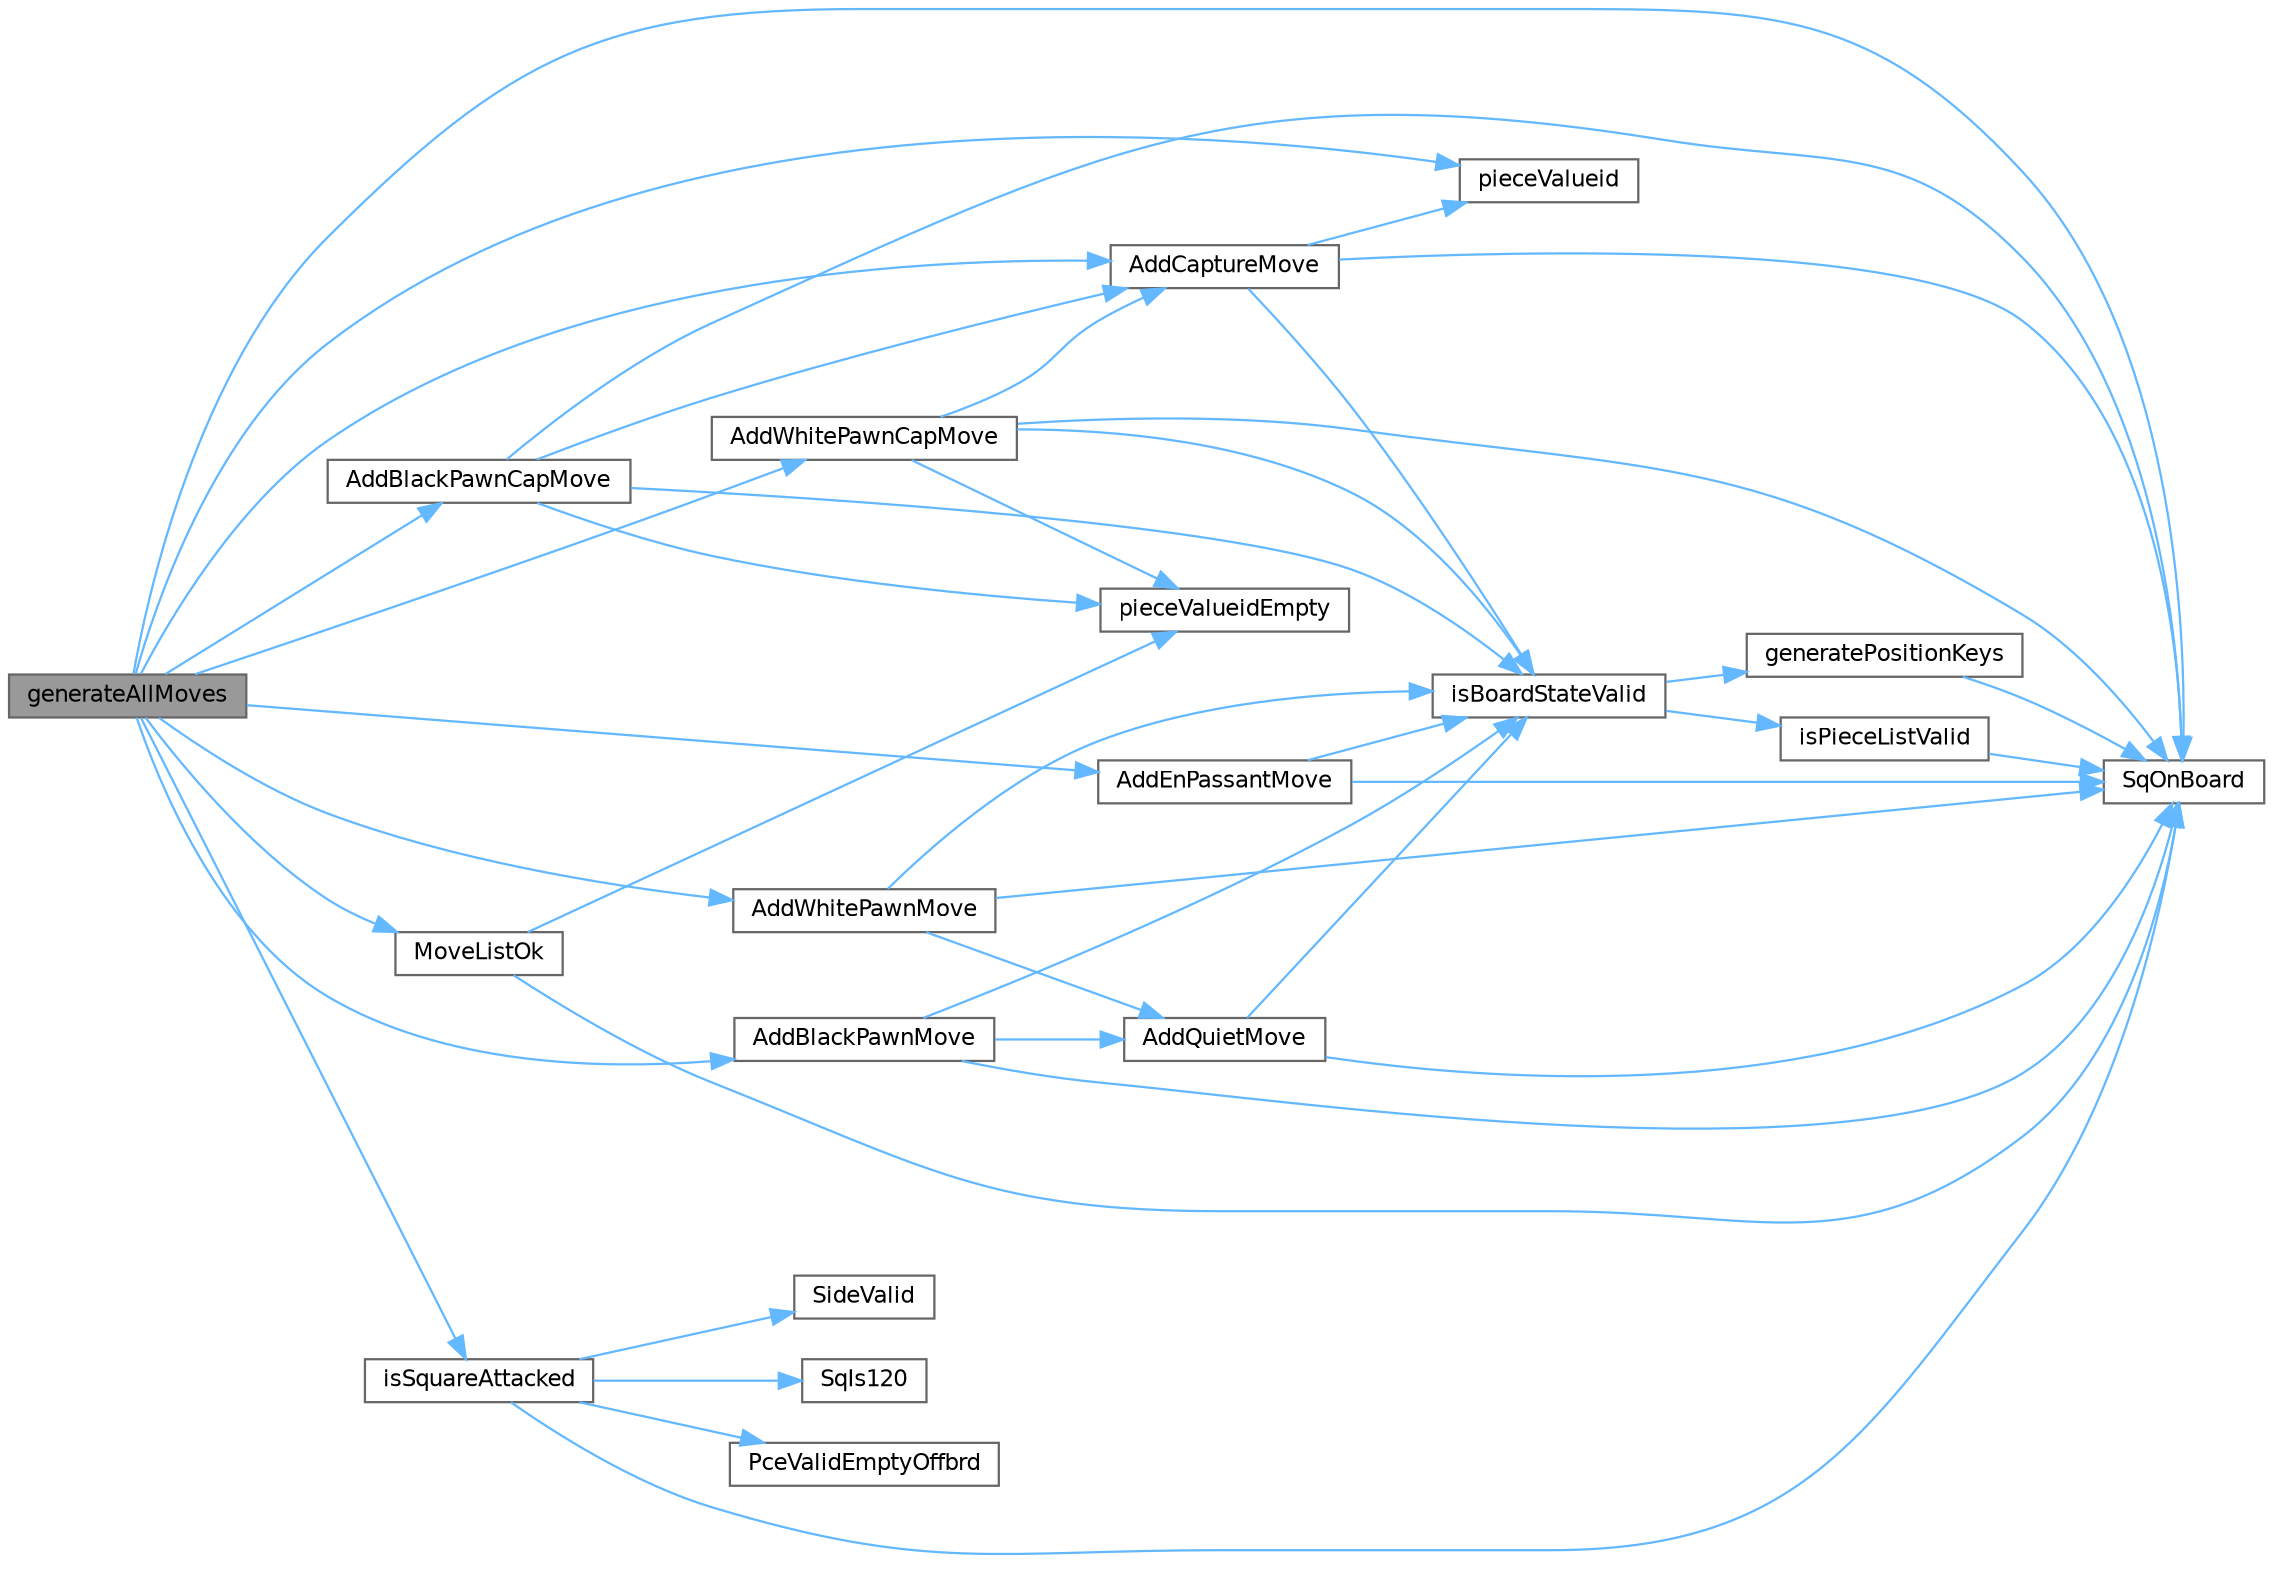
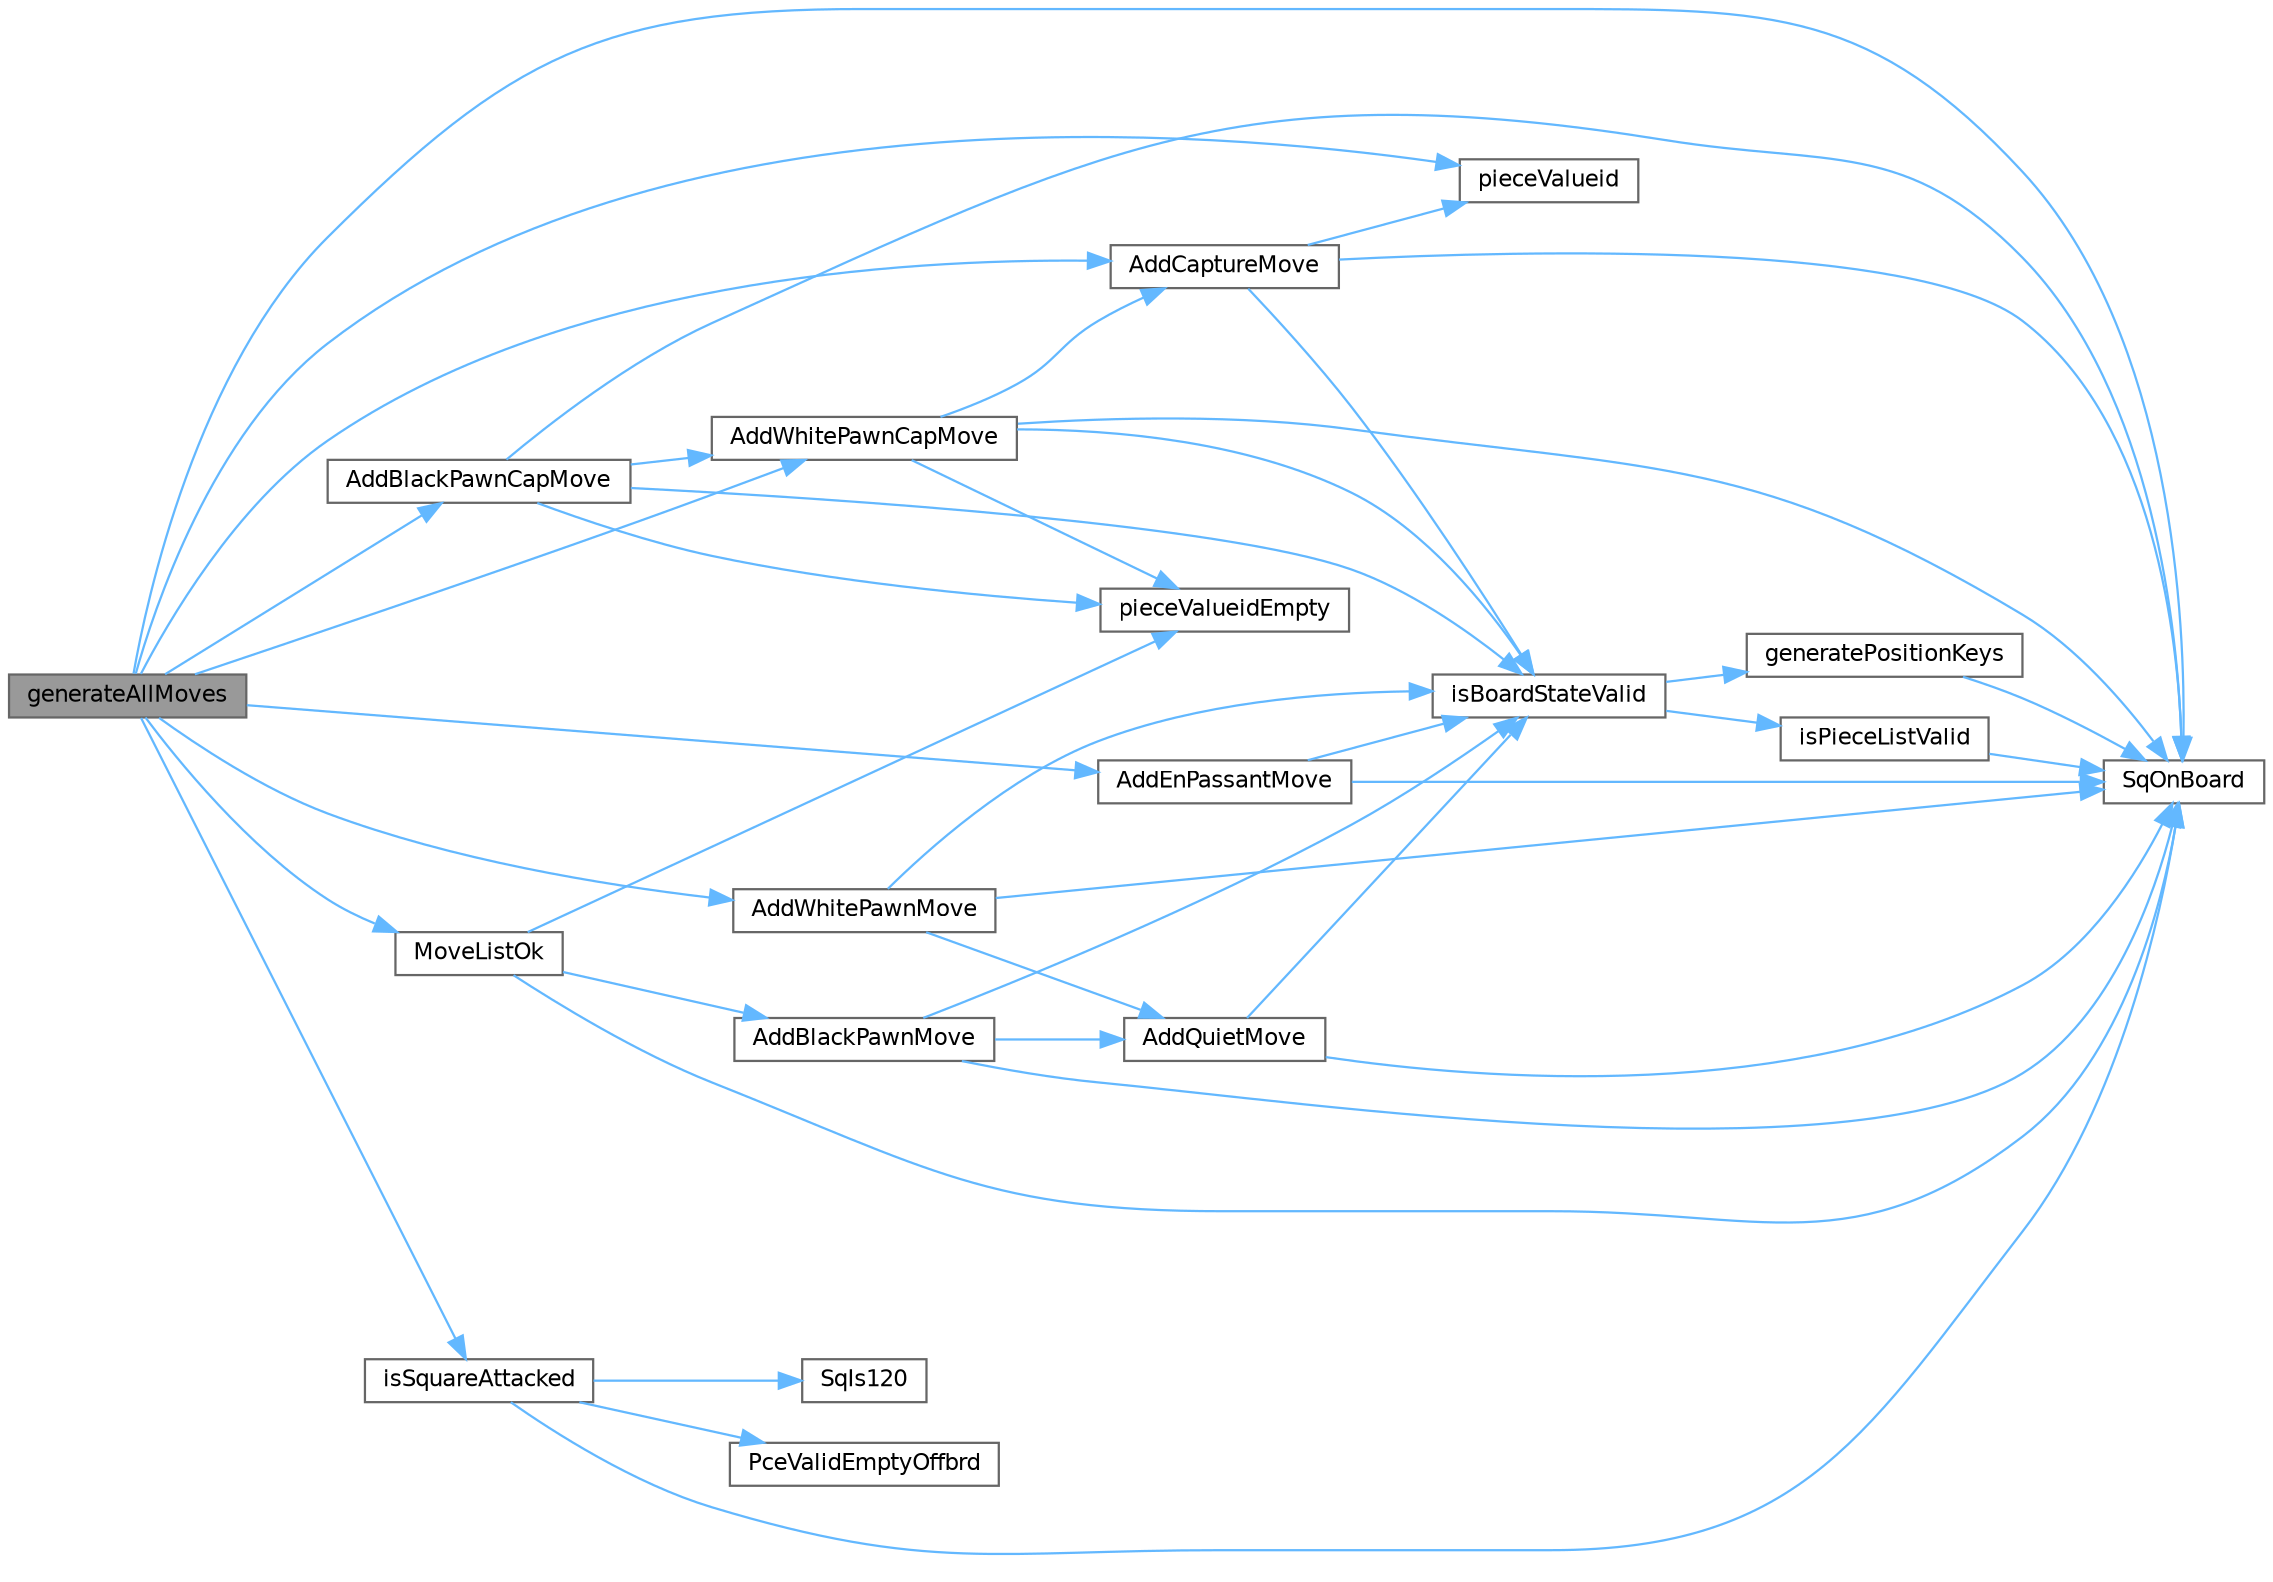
edge "AddBlackPawnCapMove" -> "AddCaptureMove": now "AddBlackPawnCapMove" -> "AddWhitePawnCapMove"
edge "generateAllMoves" -> "AddBlackPawnMove": now "MoveListOk" -> "AddBlackPawnMove"
node "SideValid": removed
